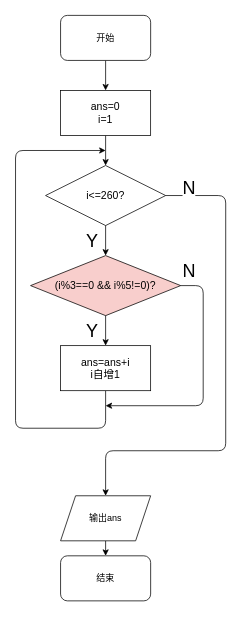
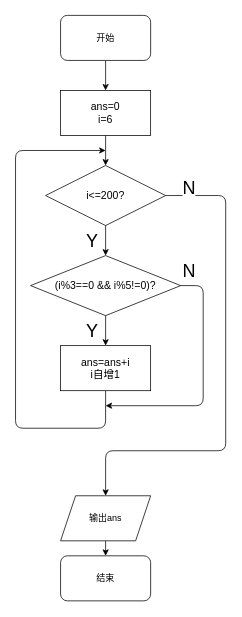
node "ans=0 i=1": label "ans=0 i=1" -> "ans=0 i=6"
node "i<=260?": label "i<=260?" -> "i<=200?"
node "(i%3==0 && i%5!=0)?": fillcolor #f8cecc -> #ffffff
